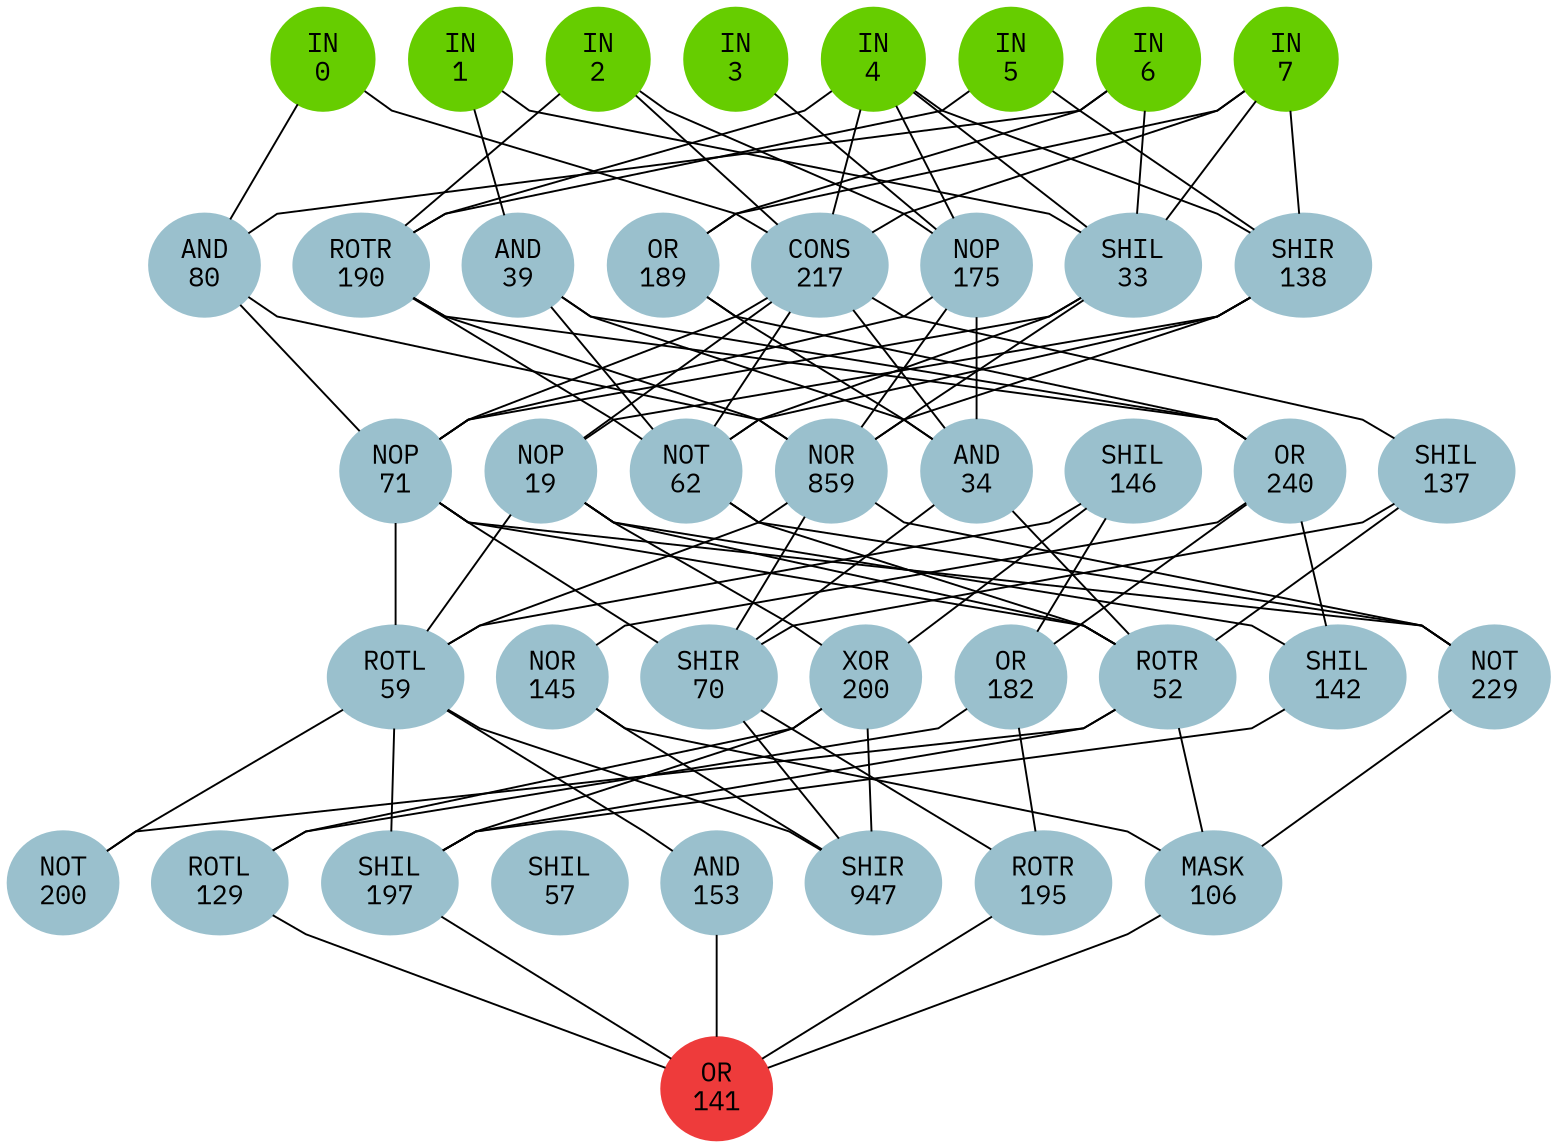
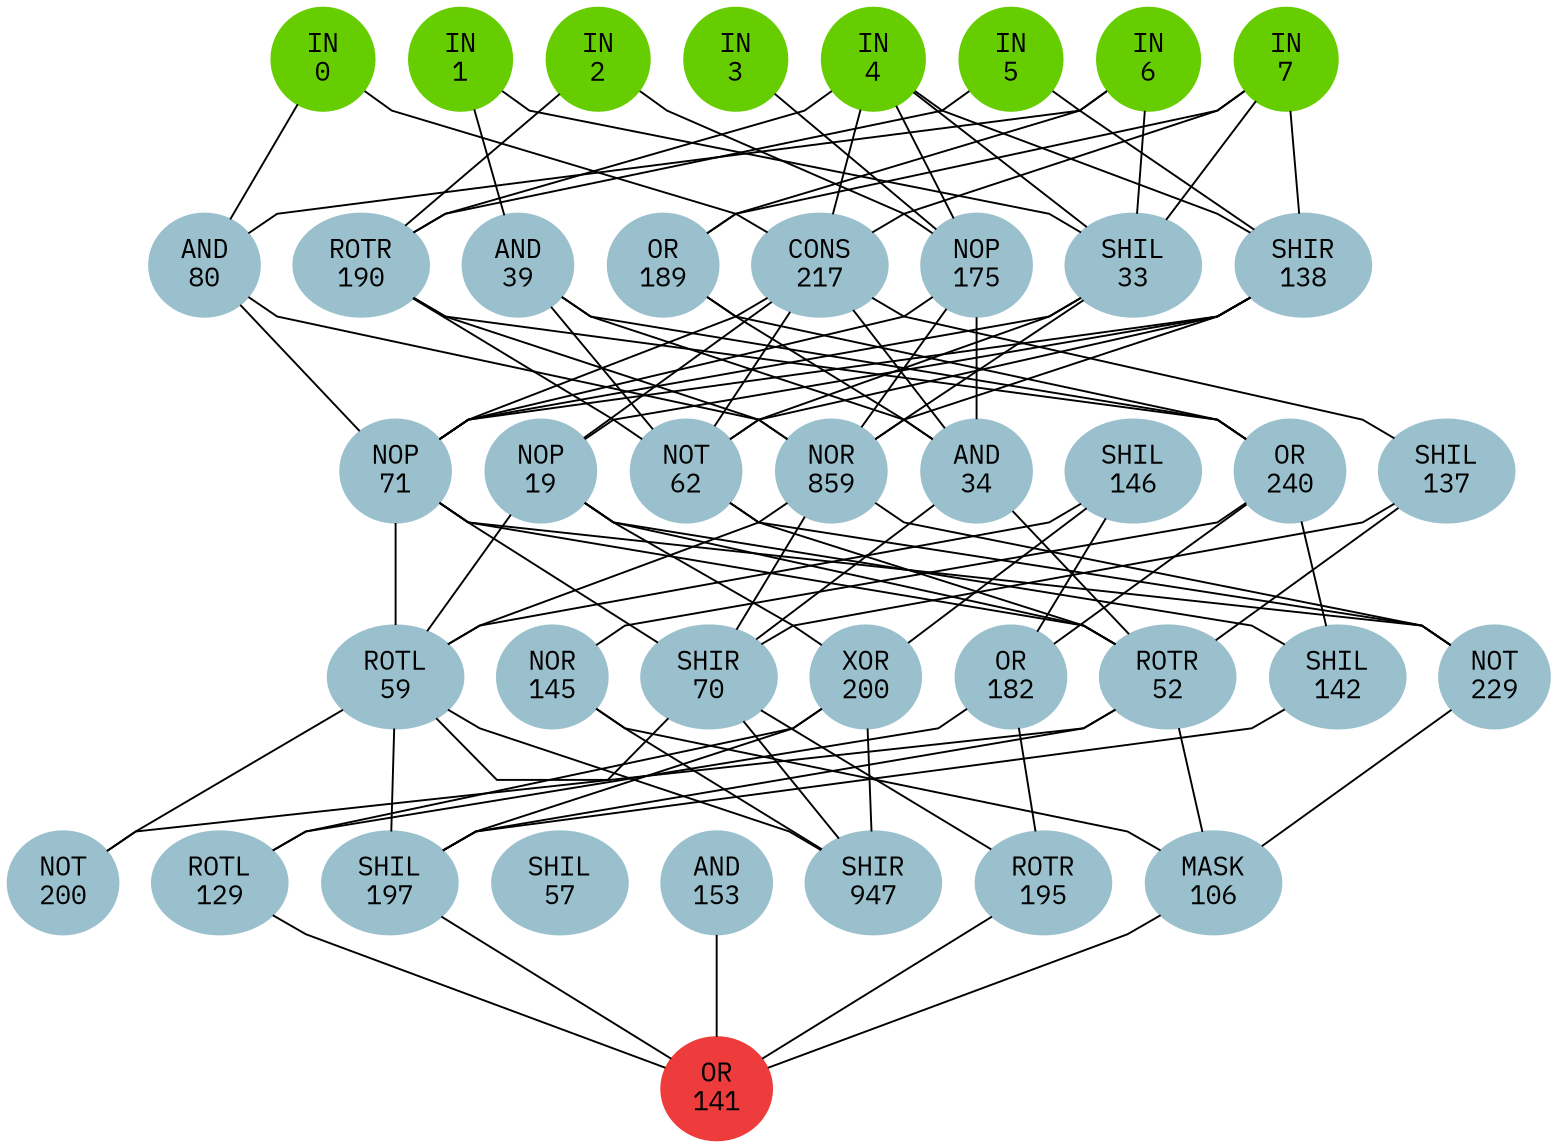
edge "IN 2" -- "CONS 217": removed
edge "SHIR 138" -- "NOP 71": added
edge "ROTL 59" -- "AND 153": now "ROTL 59" -- "SHIR 70"
